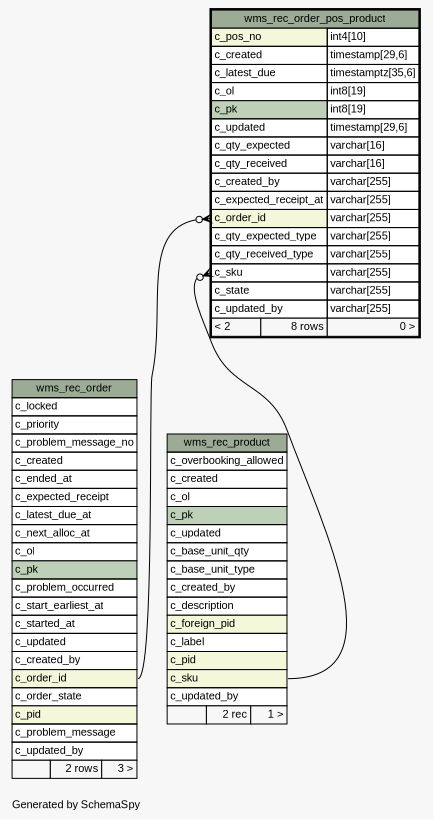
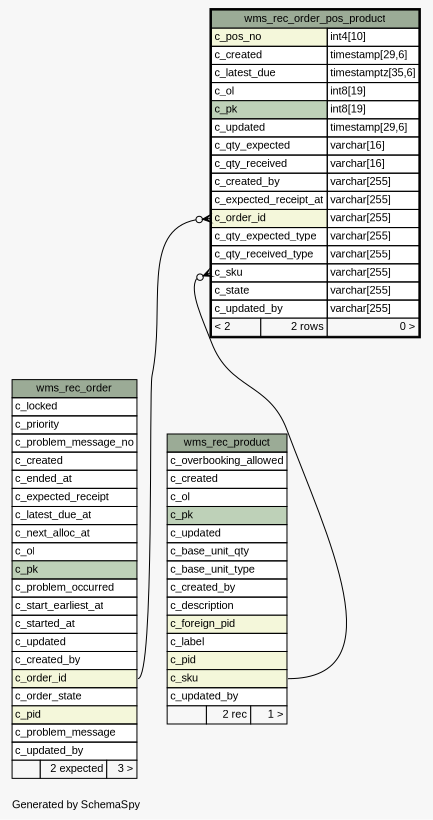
node "wms_rec_order_pos_product": text "8 rows" -> "2 rows"
node "wms_rec_order": text "2 rows" -> "2 expected"
